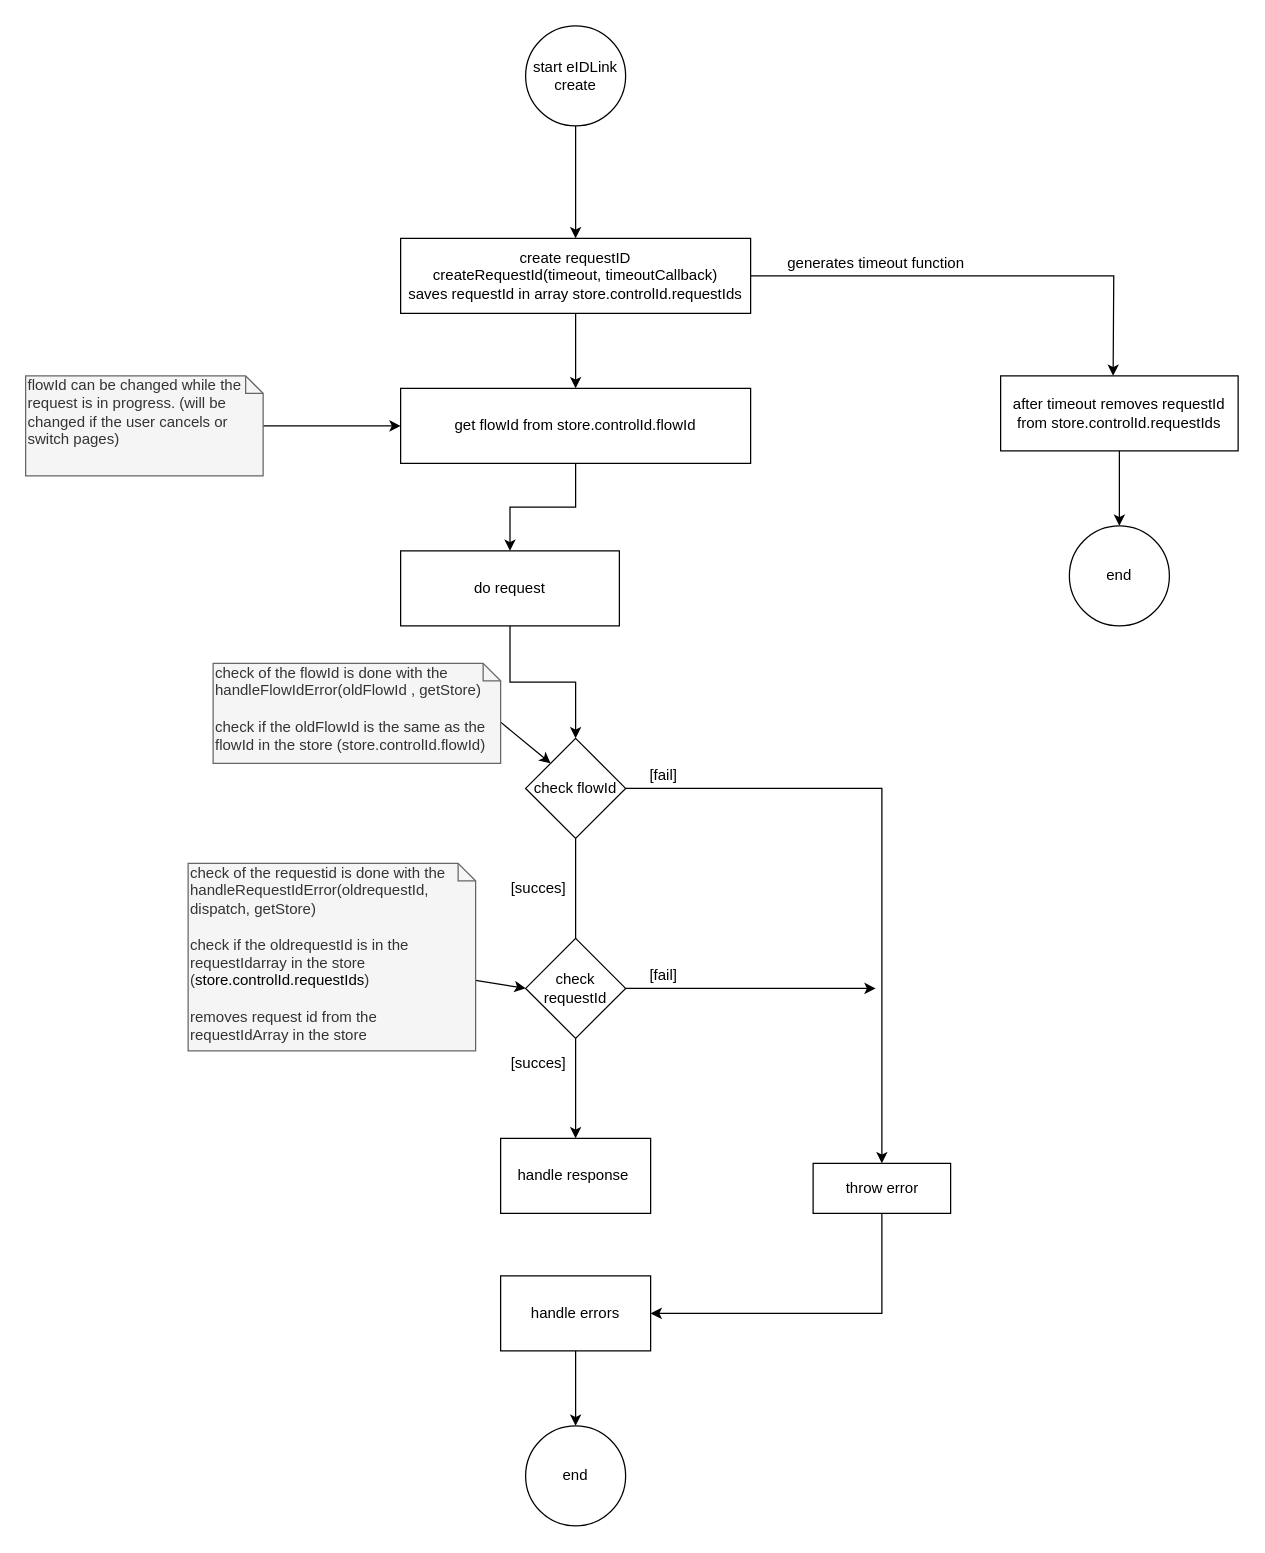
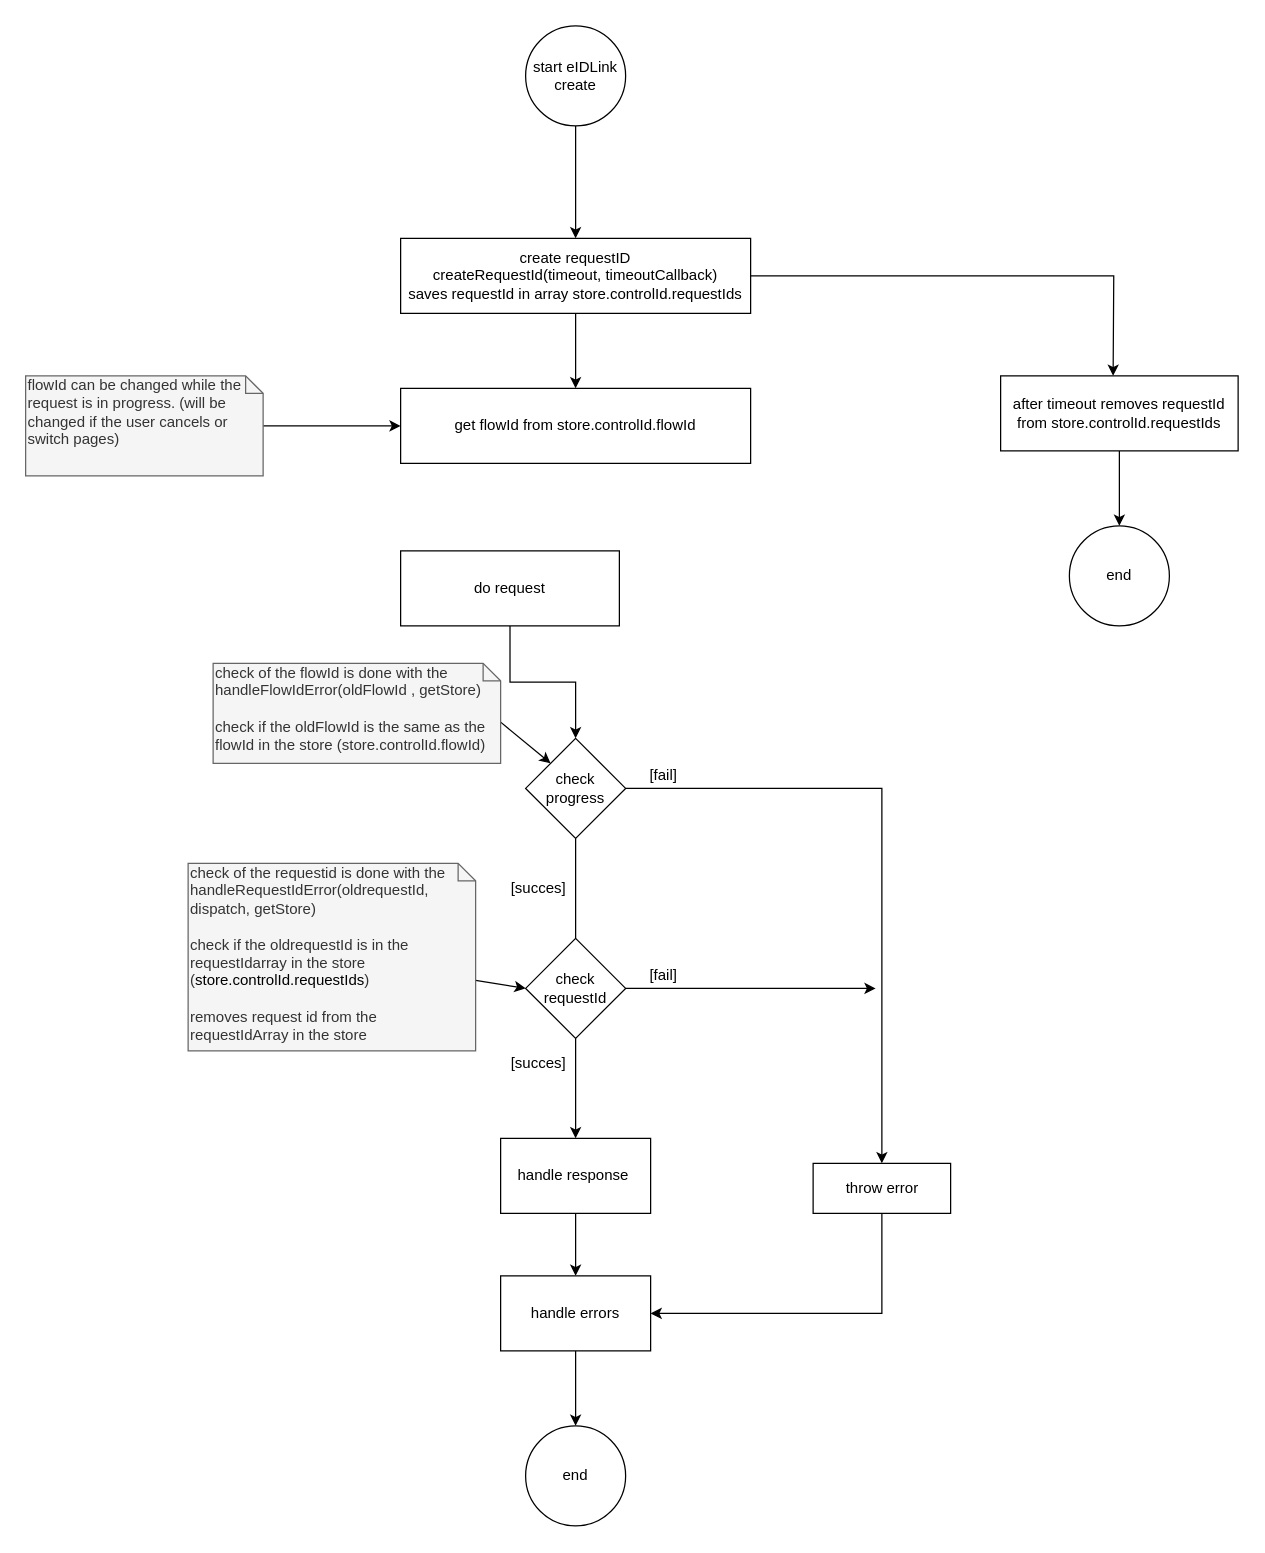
node "generates timeout function": removed
edge "get flowId from store.controlId.flowId" -> "do request": removed
node "check flowId": label "check flowId" -> "check progress"
edge "handle response" -> "handle errors": added
